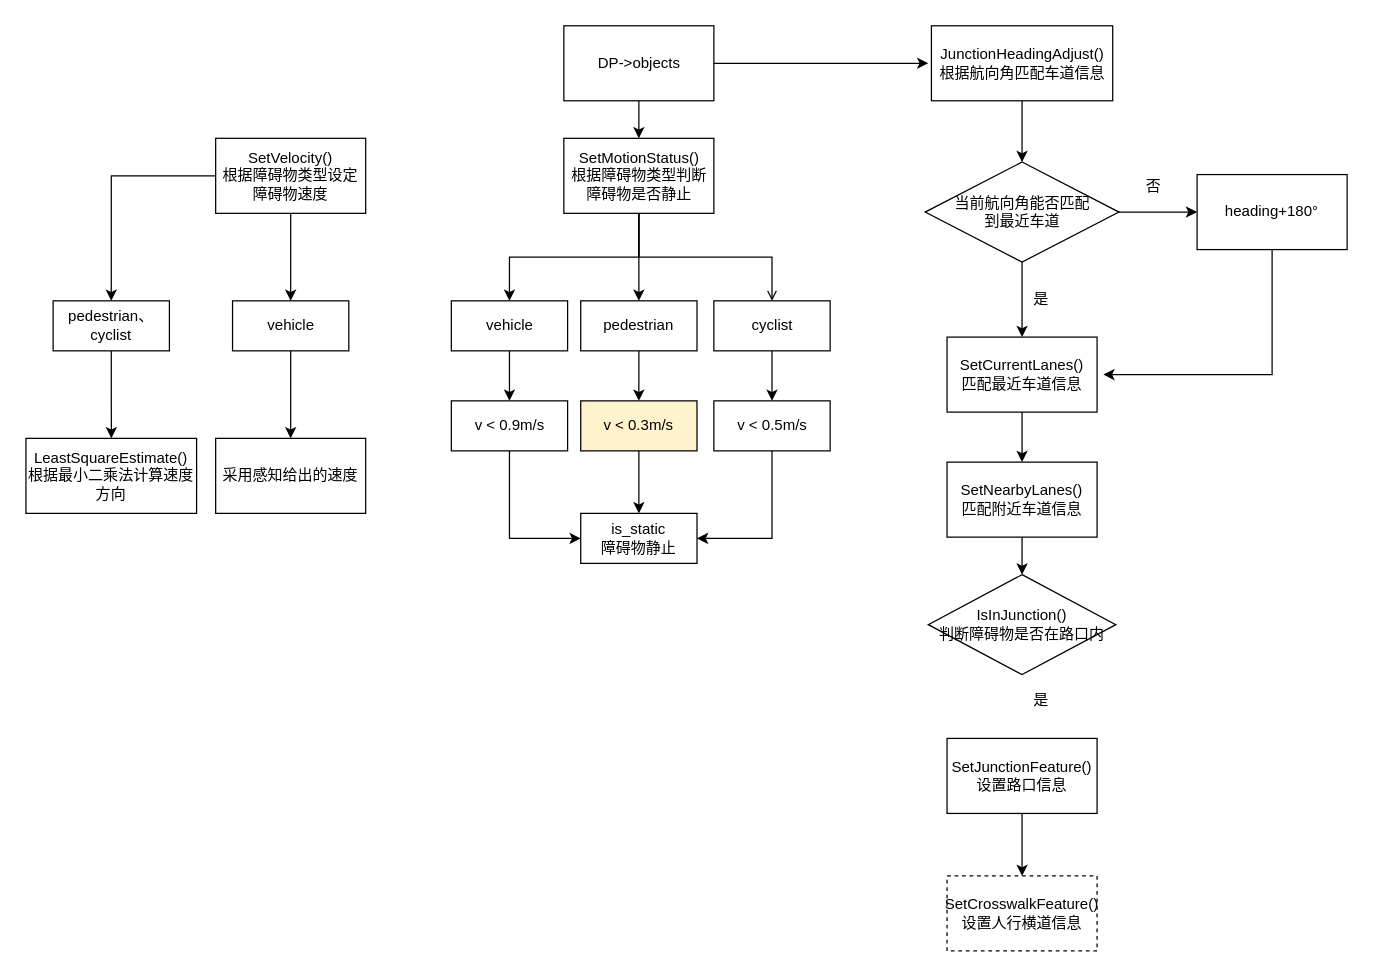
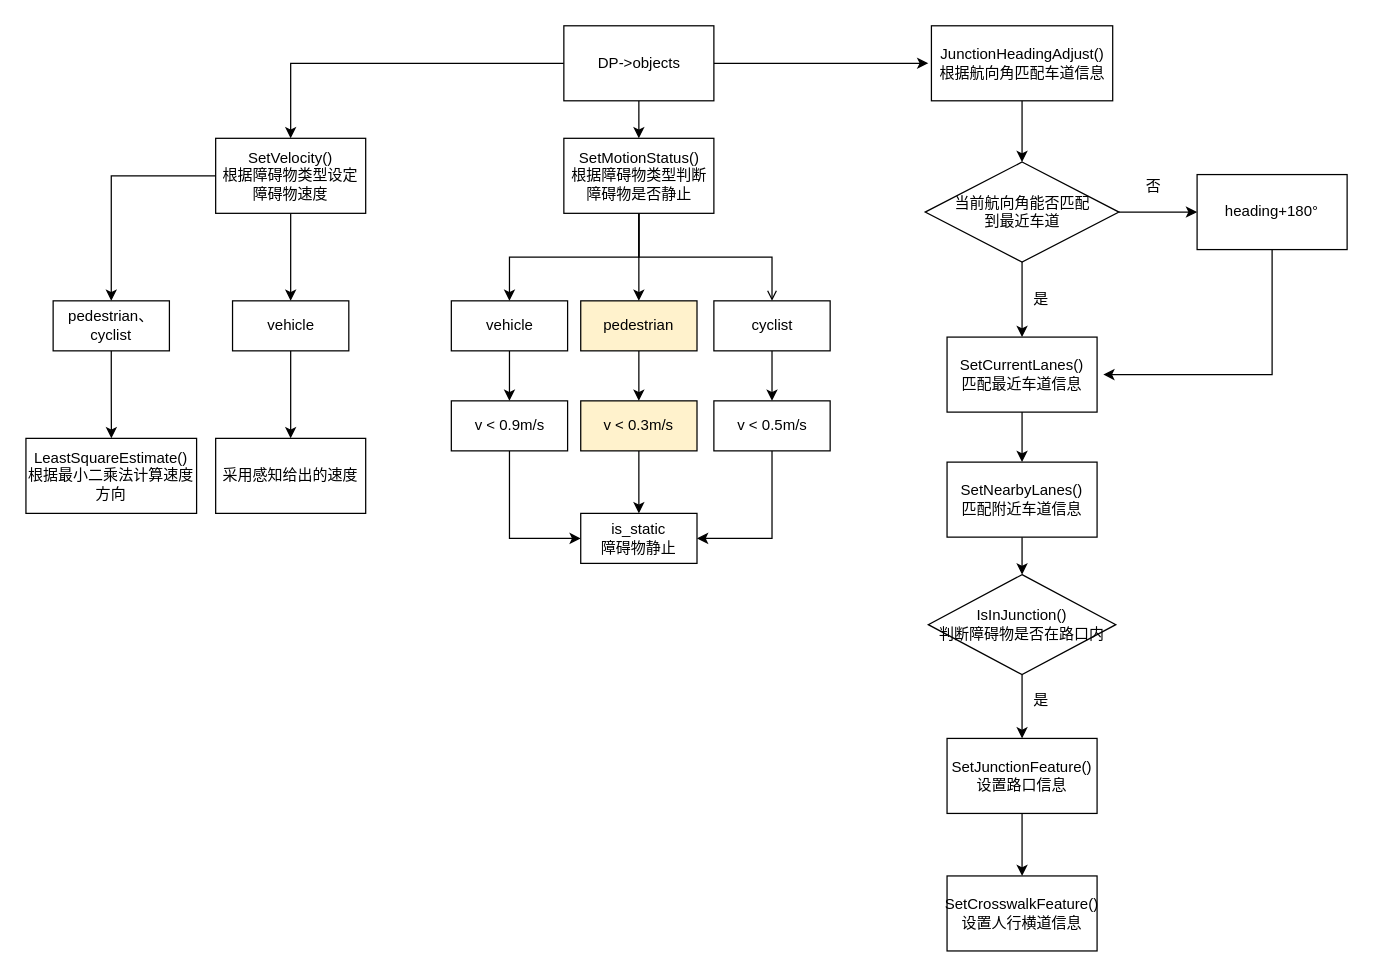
edge "DP->objects" -> "SetVelocity() 根据障碍物类型设定障碍物速度": added
node "pedestrian": fillcolor #ffffff -> #fff2cc
edge "IsInJunction() 判断障碍物是否在路口内" -> "SetJunctionFeature() 设置路口信息": added
node "SetCrosswalkFeature() 设置人行横道信息": style dashed -> solid
